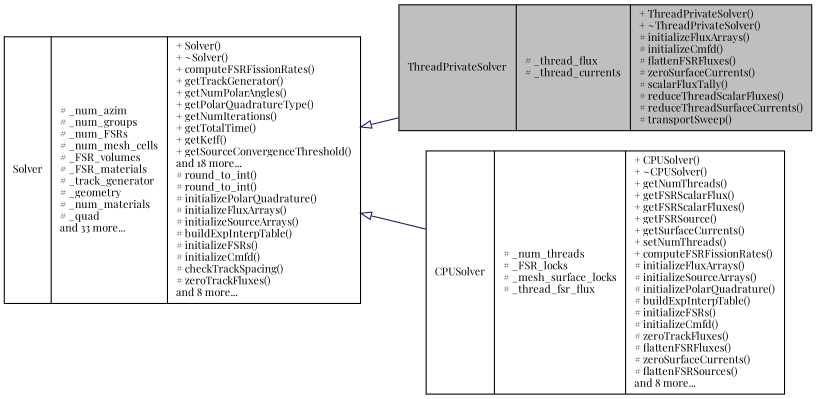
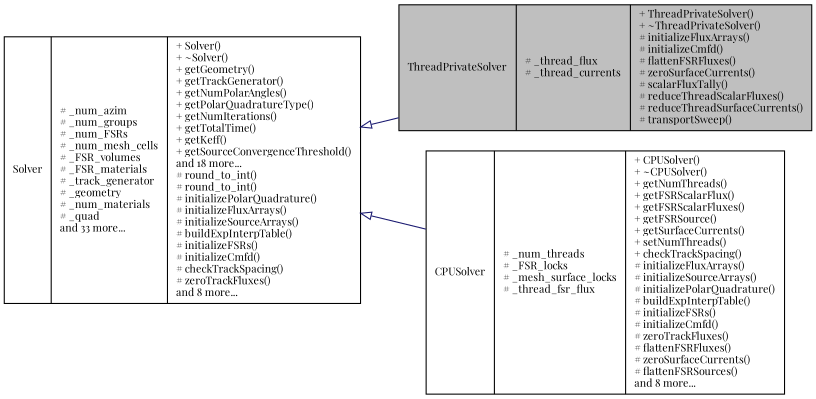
node "Solver": text "+ computeFSRFissionRates()" -> "+ getGeometry()"
node "CPUSolver": text "+ computeFSRFissionRates()" -> "+ checkTrackSpacing()"
